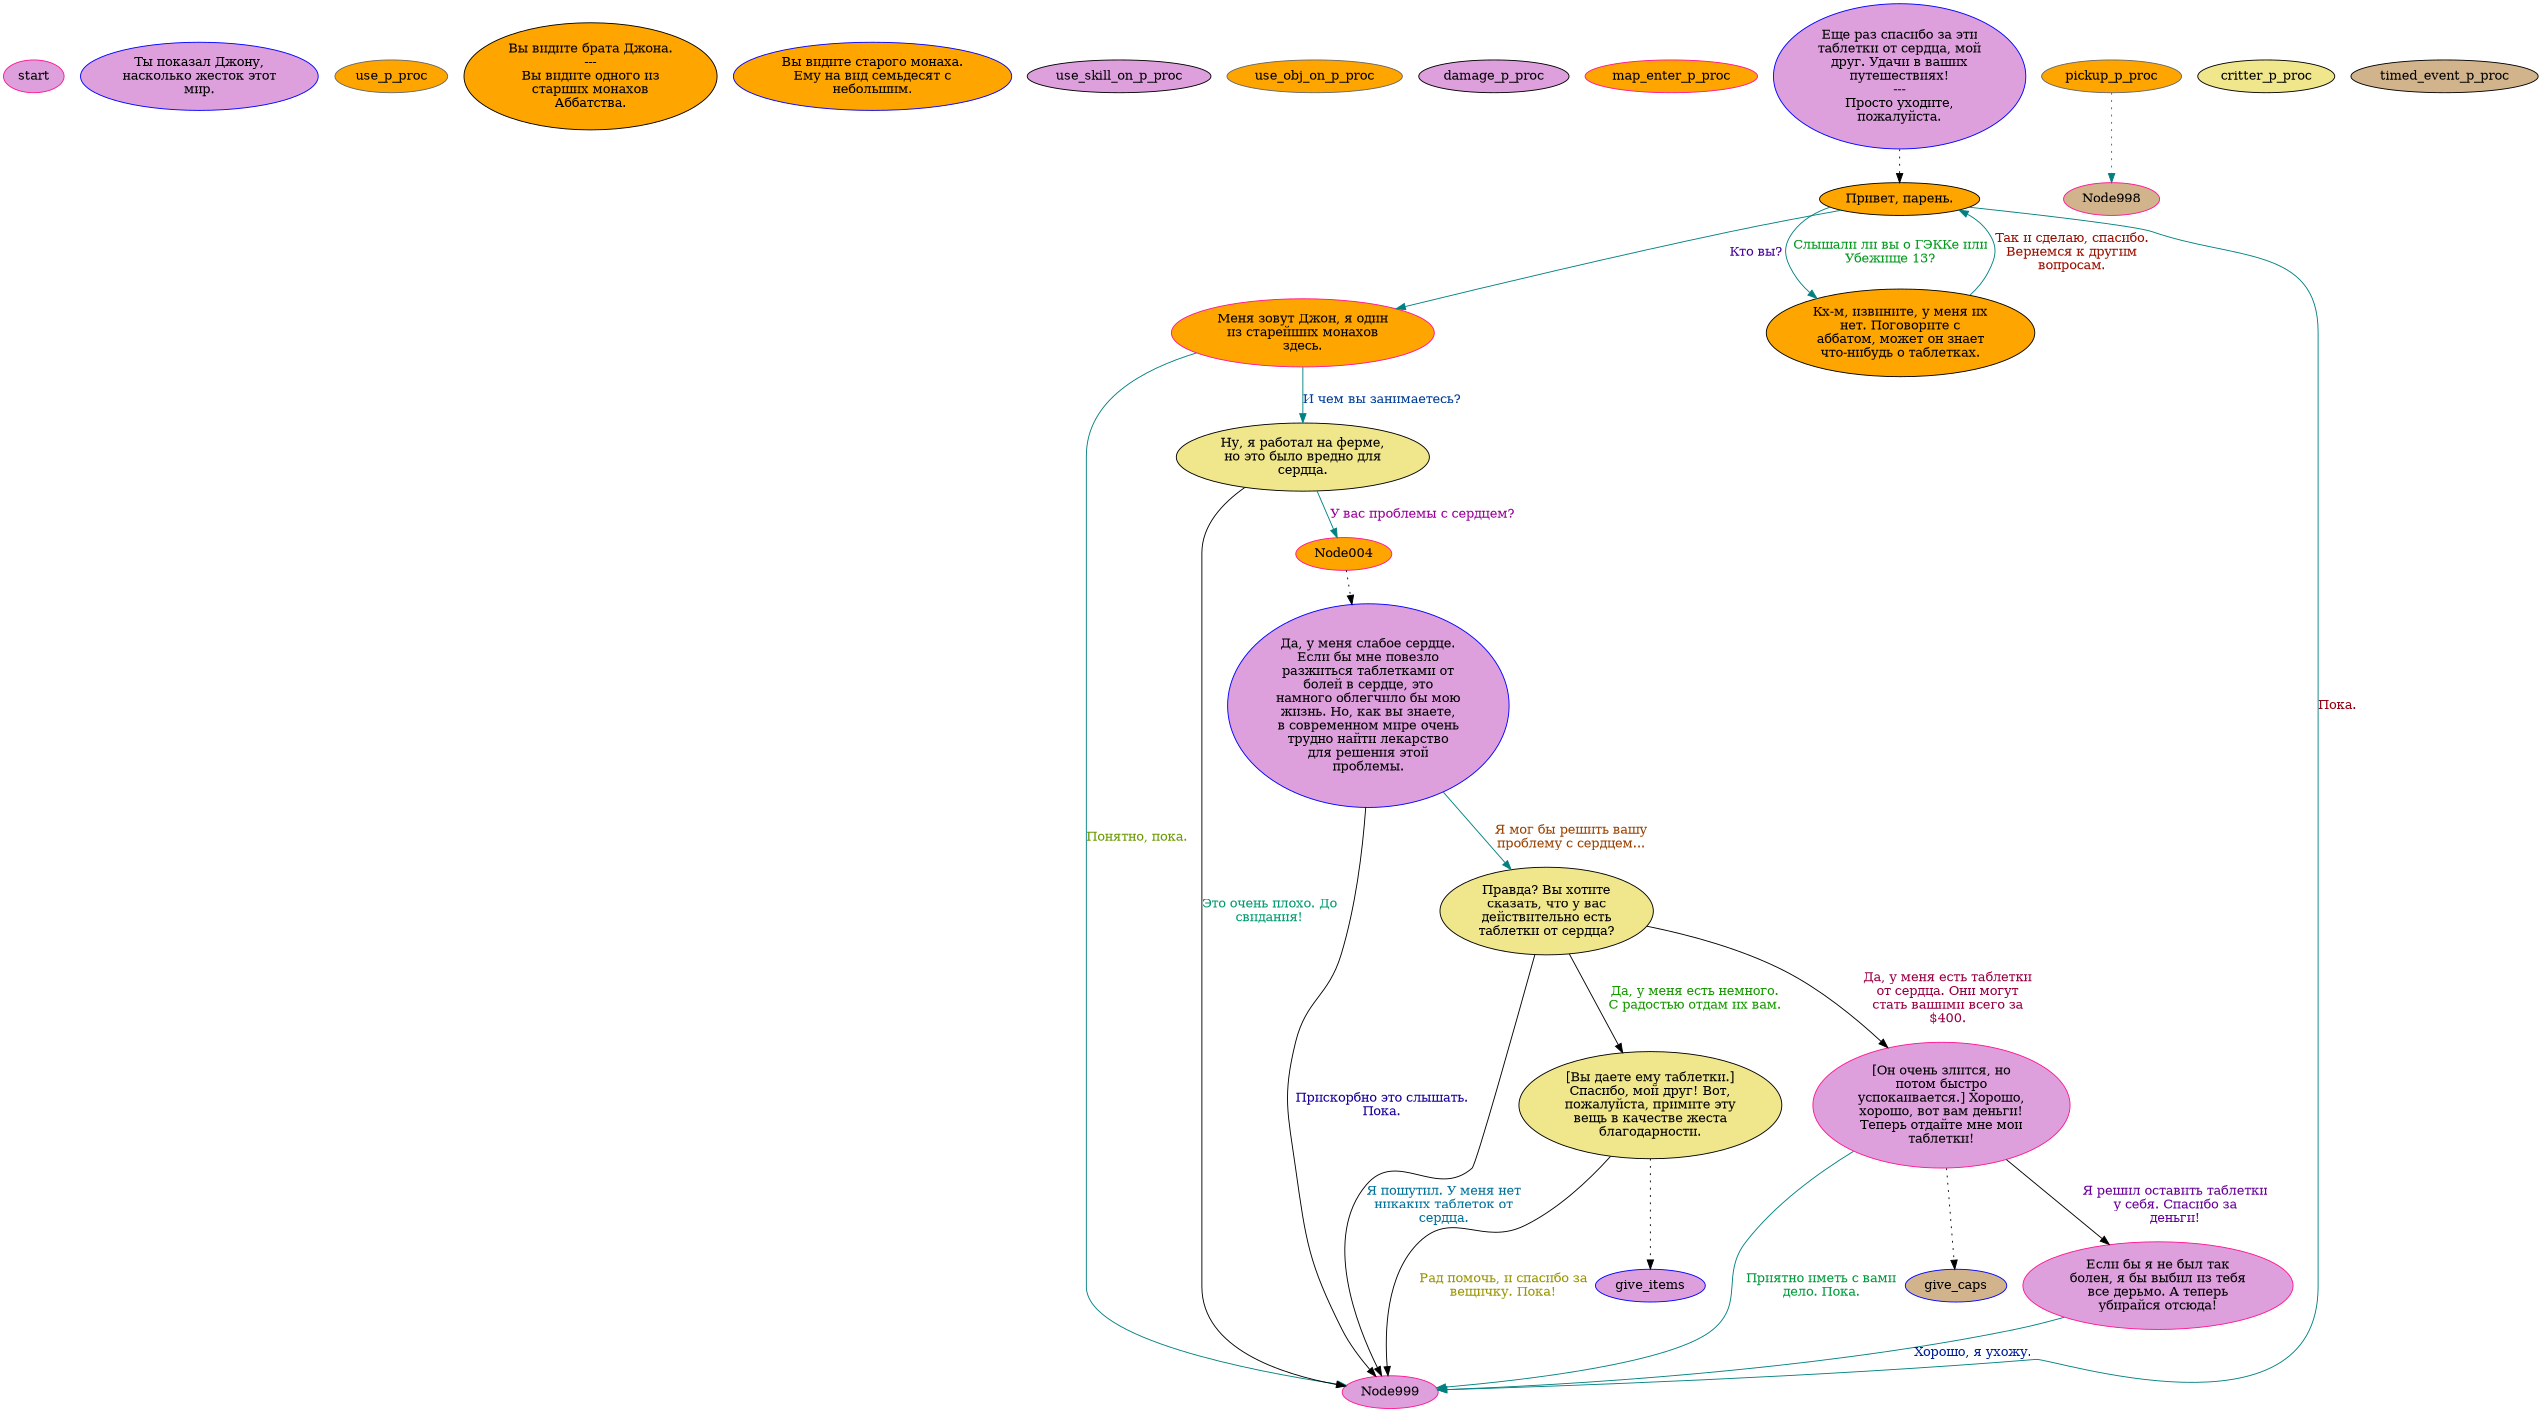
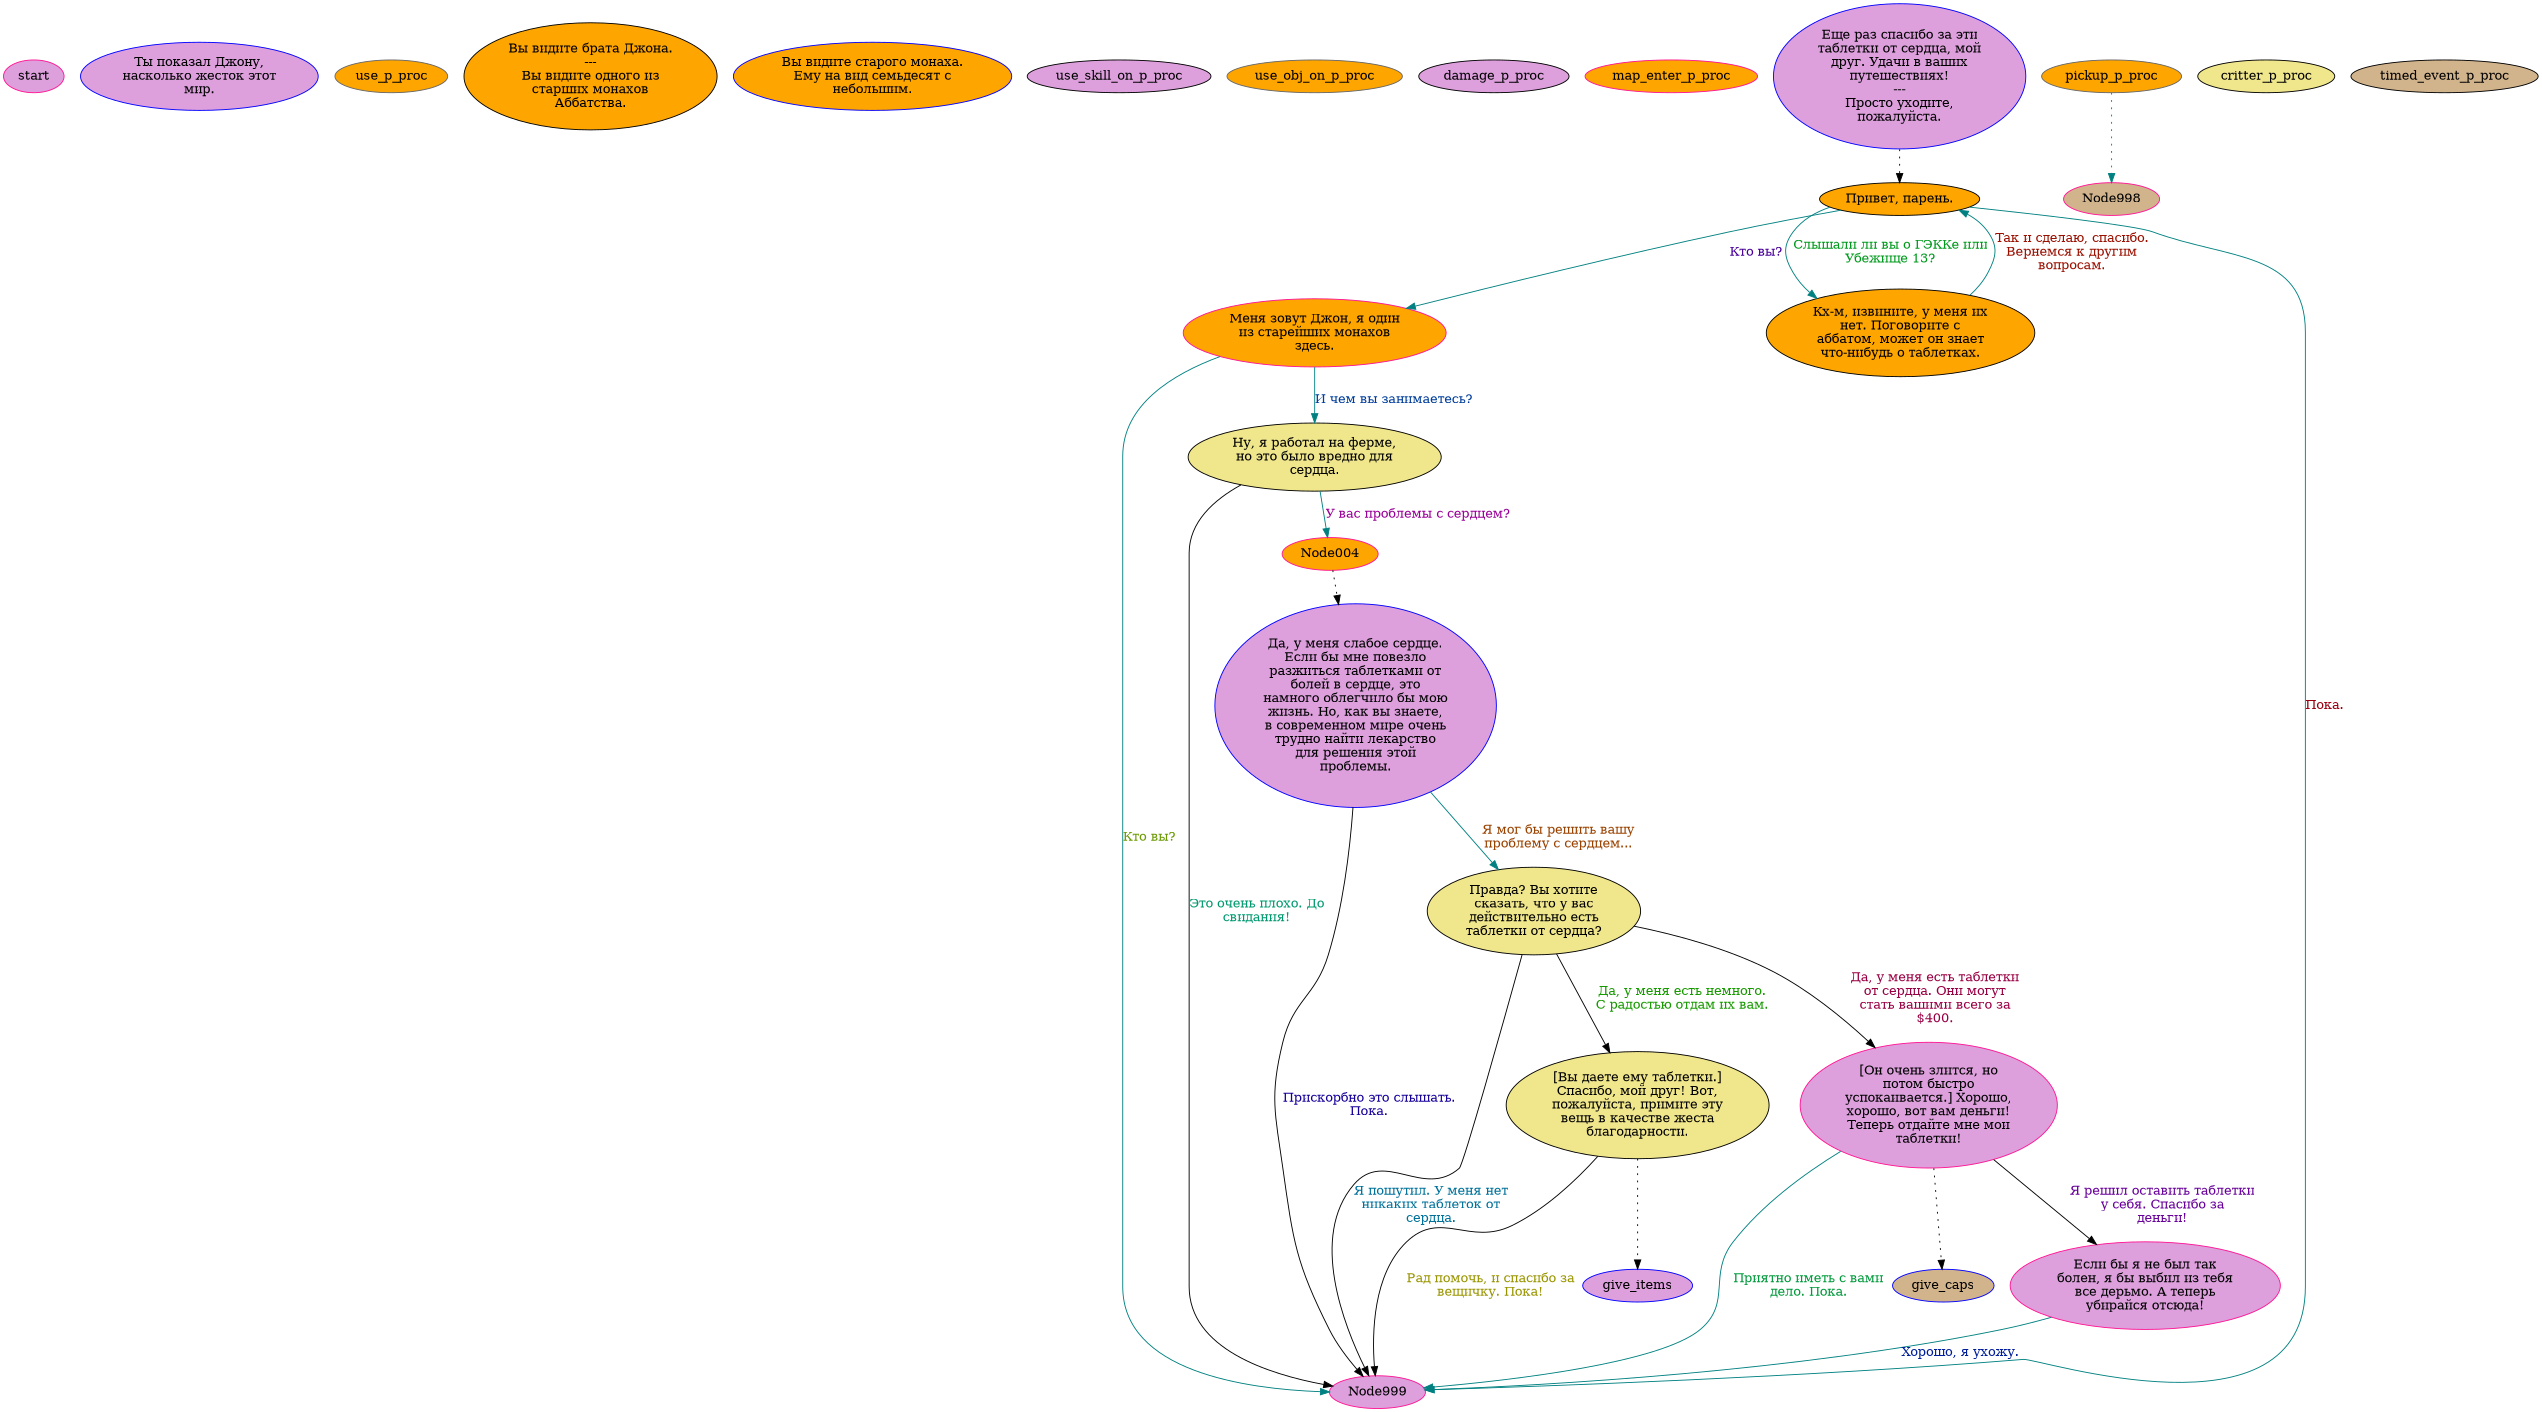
edge "Меня зовут Джон, я один из старейших монахов здесь." -> "Node999": label "Понятно, пока." -> "Кто вы?"
